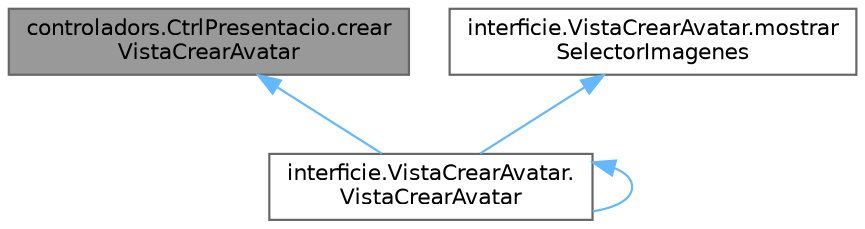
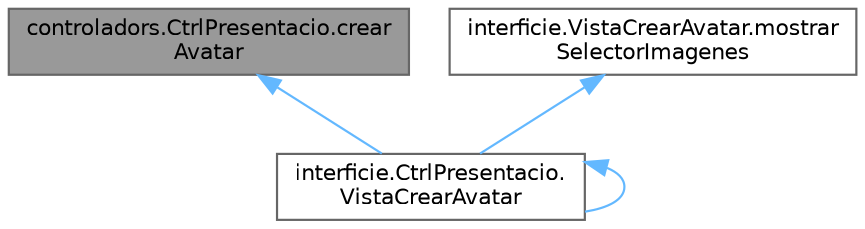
node "controladors.CtrlPresentacio.crear VistaCrearAvatar": label "controladors.CtrlPresentacio.crear VistaCrearAvatar" -> "controladors.CtrlPresentacio.crear Avatar"
node "interficie.VistaCrearAvatar. VistaCrearAvatar": label "interficie.VistaCrearAvatar. VistaCrearAvatar" -> "interficie.CtrlPresentacio. VistaCrearAvatar"
